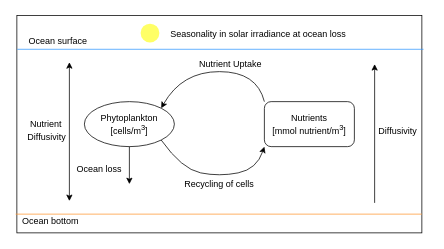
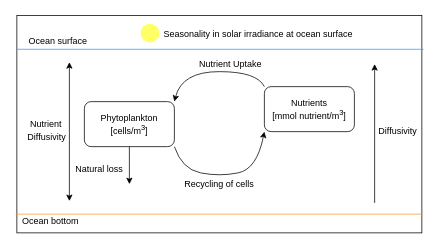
node "Seasonality in solar irradiance at ocean loss": label "Seasonality in solar irradiance at ocean loss" -> "Seasonality in solar irradiance at ocean surface"
node "Phytoplankton [cells/m3]": shape ellipse -> rounded rectangle
node "Nutrients [mmol nutrient/m3]": moved (309, 124) -> (309, 109)
node "Ocean loss": label "Ocean loss" -> "Natural loss"
